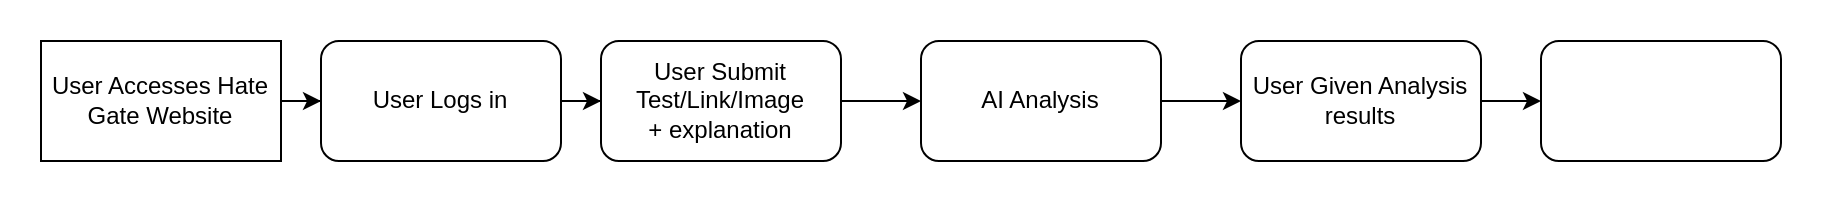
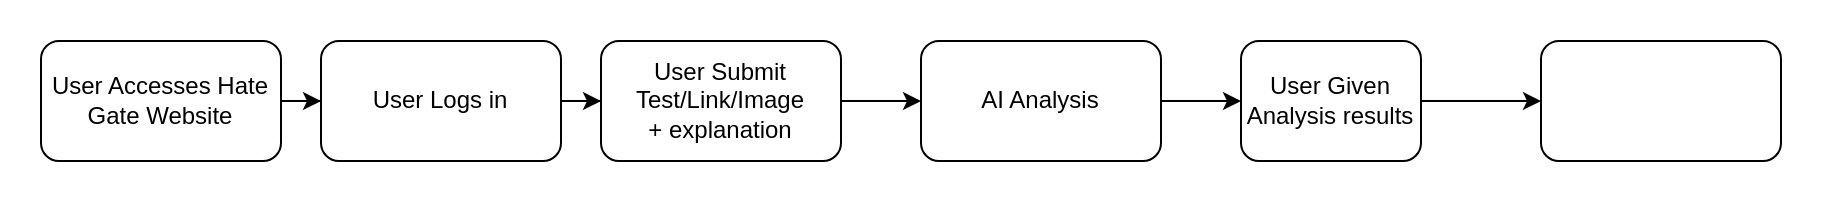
node "User Accesses Hate Gate Website": shape rectangle -> rounded rectangle
node "User Given Analysis results": size 240x120 -> 180x120
